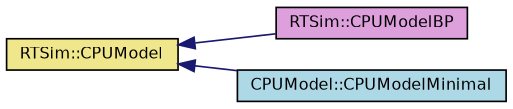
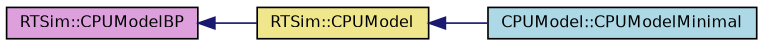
edge "RTSim::CPUModelBP" -> "RTSim::CPUModel": reversed
